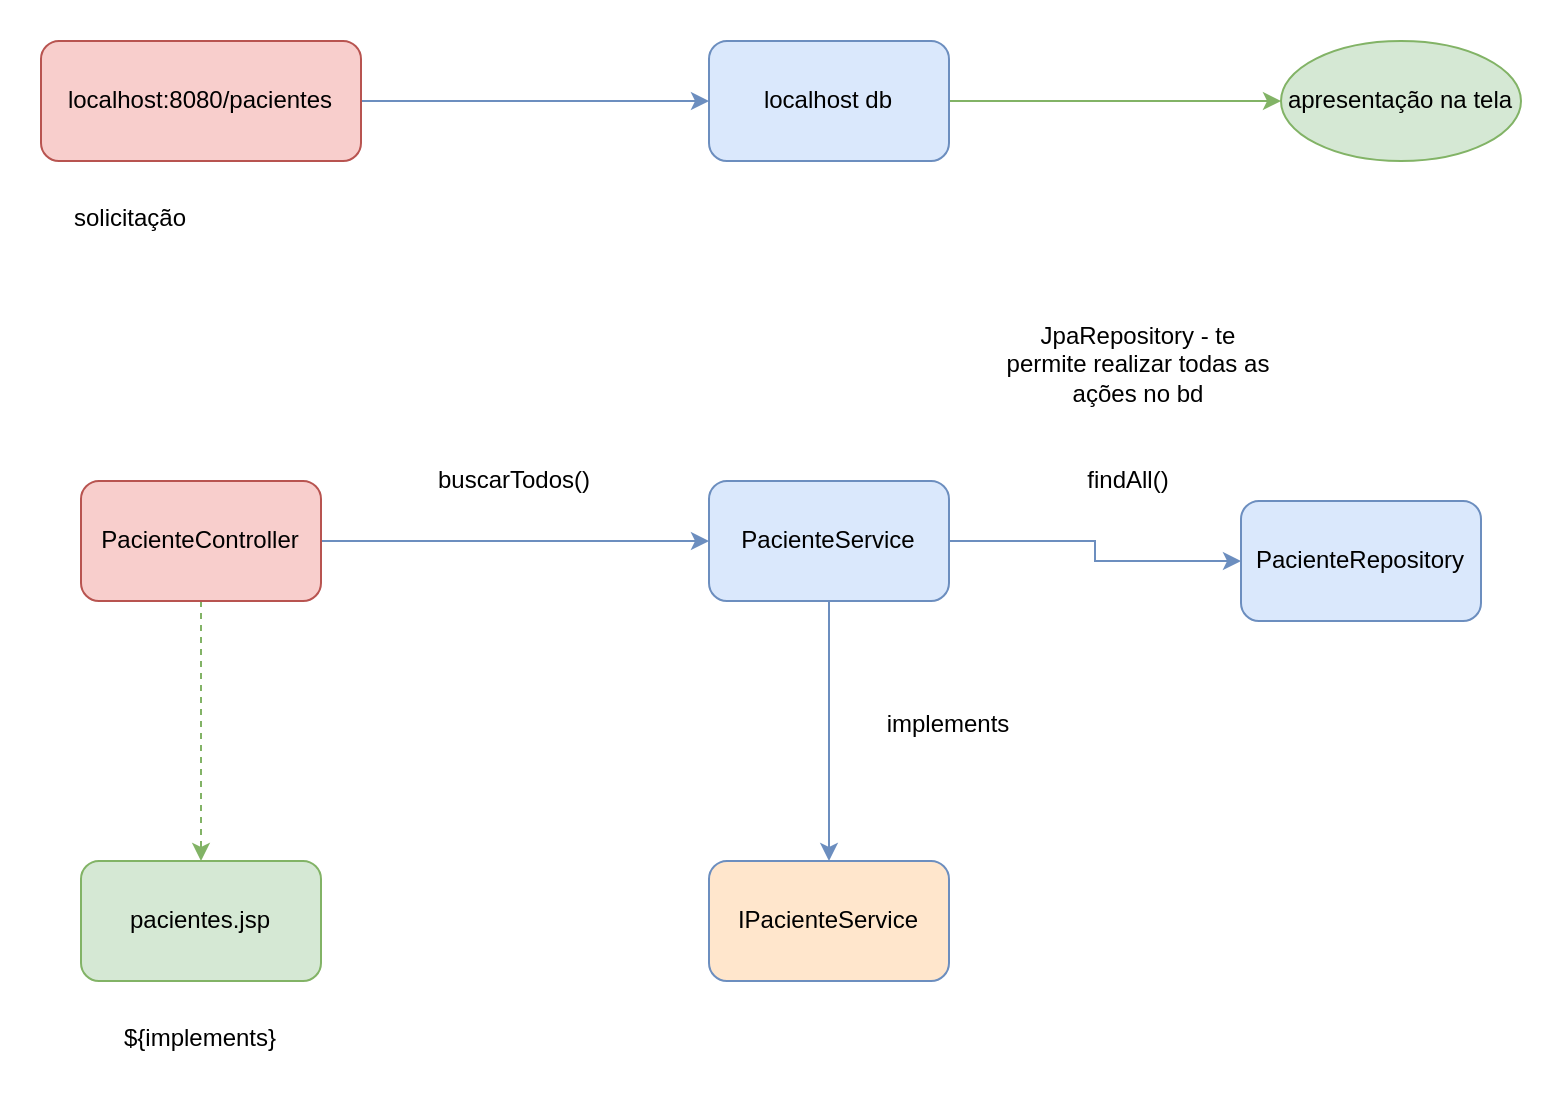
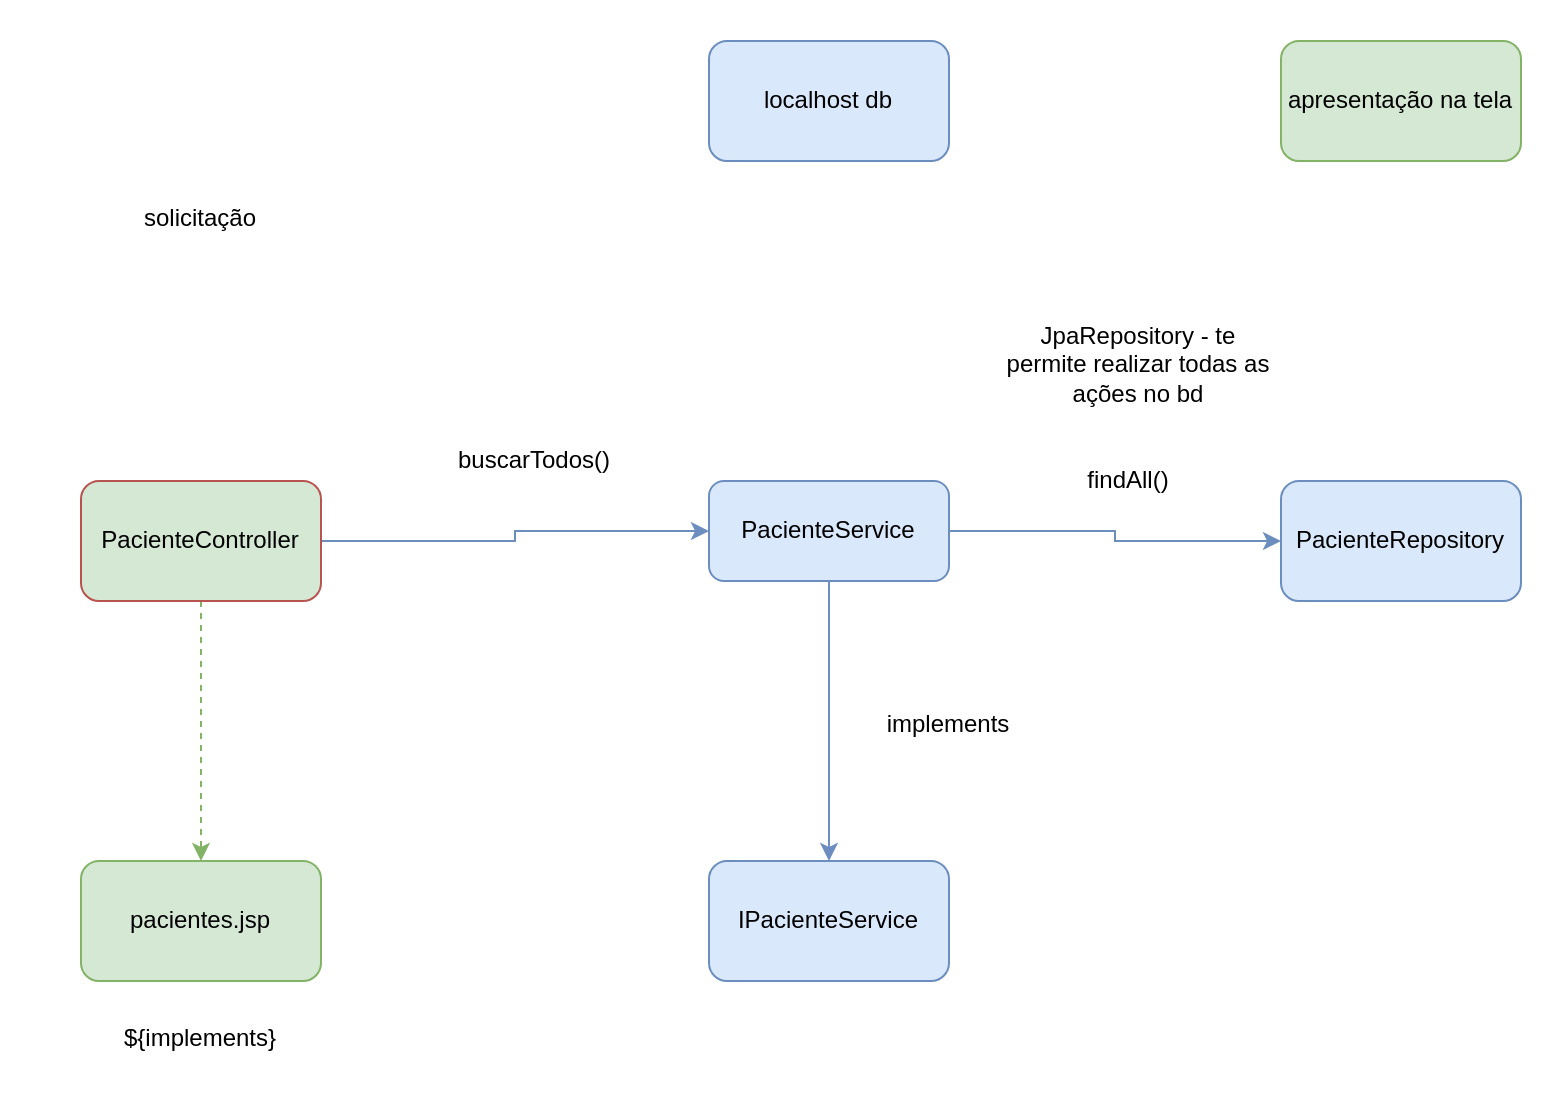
node "localhost:8080/pacientes": removed
edge "localhost:8080/pacientes" -> "localhost db": removed
edge "localhost db" -> "apresentação na tela": removed
node "apresentação na tela": shape ellipse -> rounded rectangle
node "solicitação": moved (131, 218) -> (201, 218)
node "buscarTodos()": moved (515, 481) -> (535, 461)
node "PacienteController": fillcolor #f8cecc -> #d5e8d4
node "PacienteService": size 240x120 -> 240x100
node "PacienteRepository": moved (1361, 561) -> (1401, 541)
node "IPacienteService": fillcolor #ffe6cc -> #dae8fc
